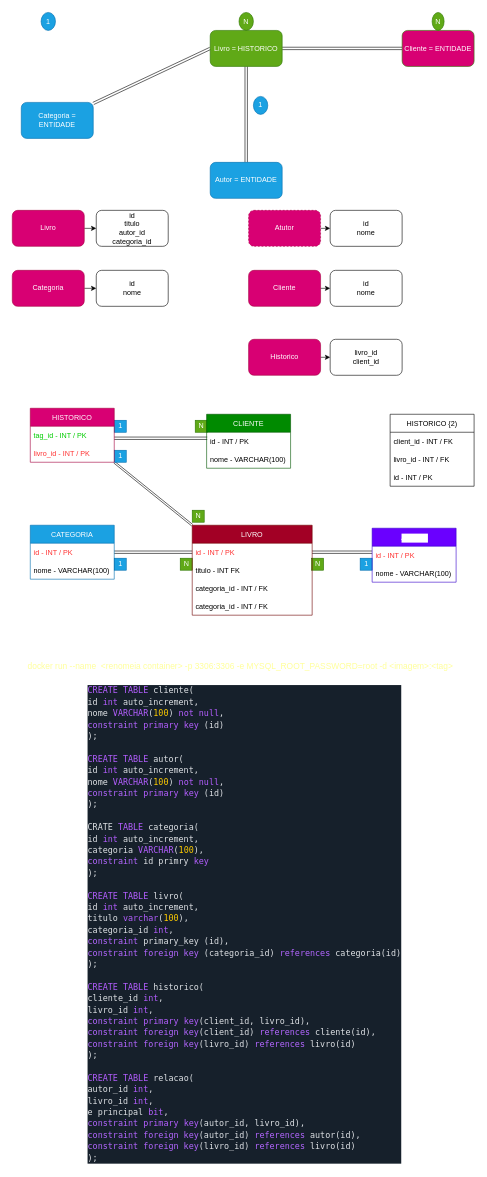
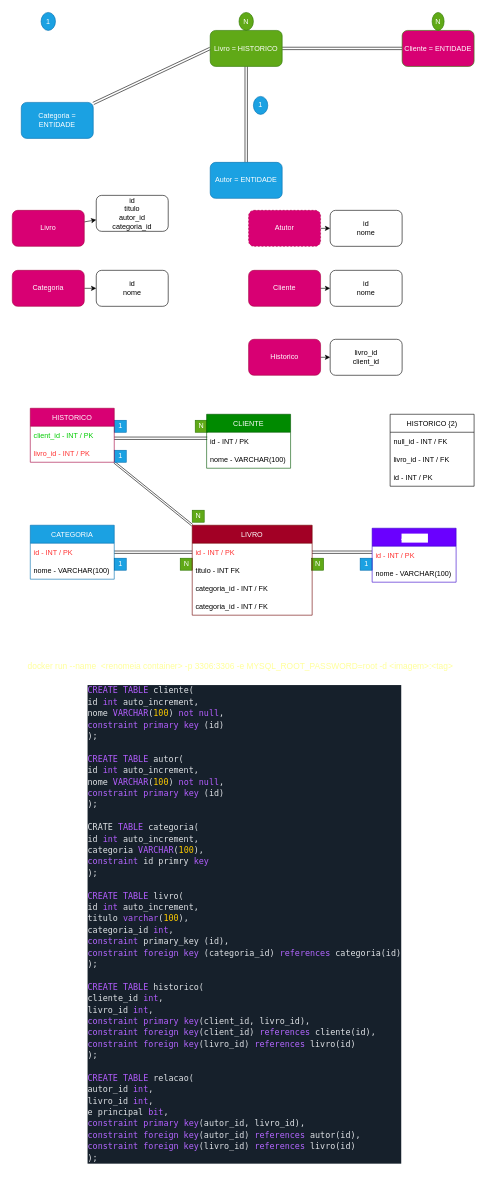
node "id titulo autor_id categoria_id": moved (132, 228) -> (132, 213)
node "tag_id - INT / PK": label "tag_id - INT / PK" -> "client_id - INT / PK"
node "client_id - INT / FK": label "client_id - INT / FK" -> "null_id - INT / FK"
